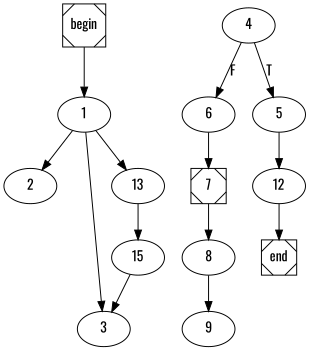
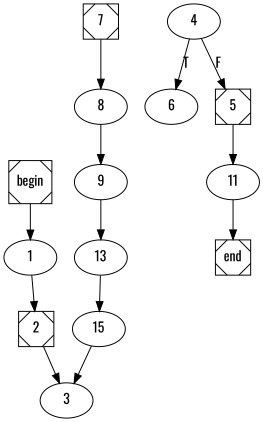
edge "4" -> "6": label "F" -> "T"
edge "4" -> "5": label "T" -> "F"
node "5": shape ellipse -> Msquare
edge "6" -> "7": removed
edge "1" -> "13": now "9" -> "13"
node "2": shape ellipse -> Msquare
node "12": label "12" -> "11"
edge "1" -> "3": now "2" -> "3"
